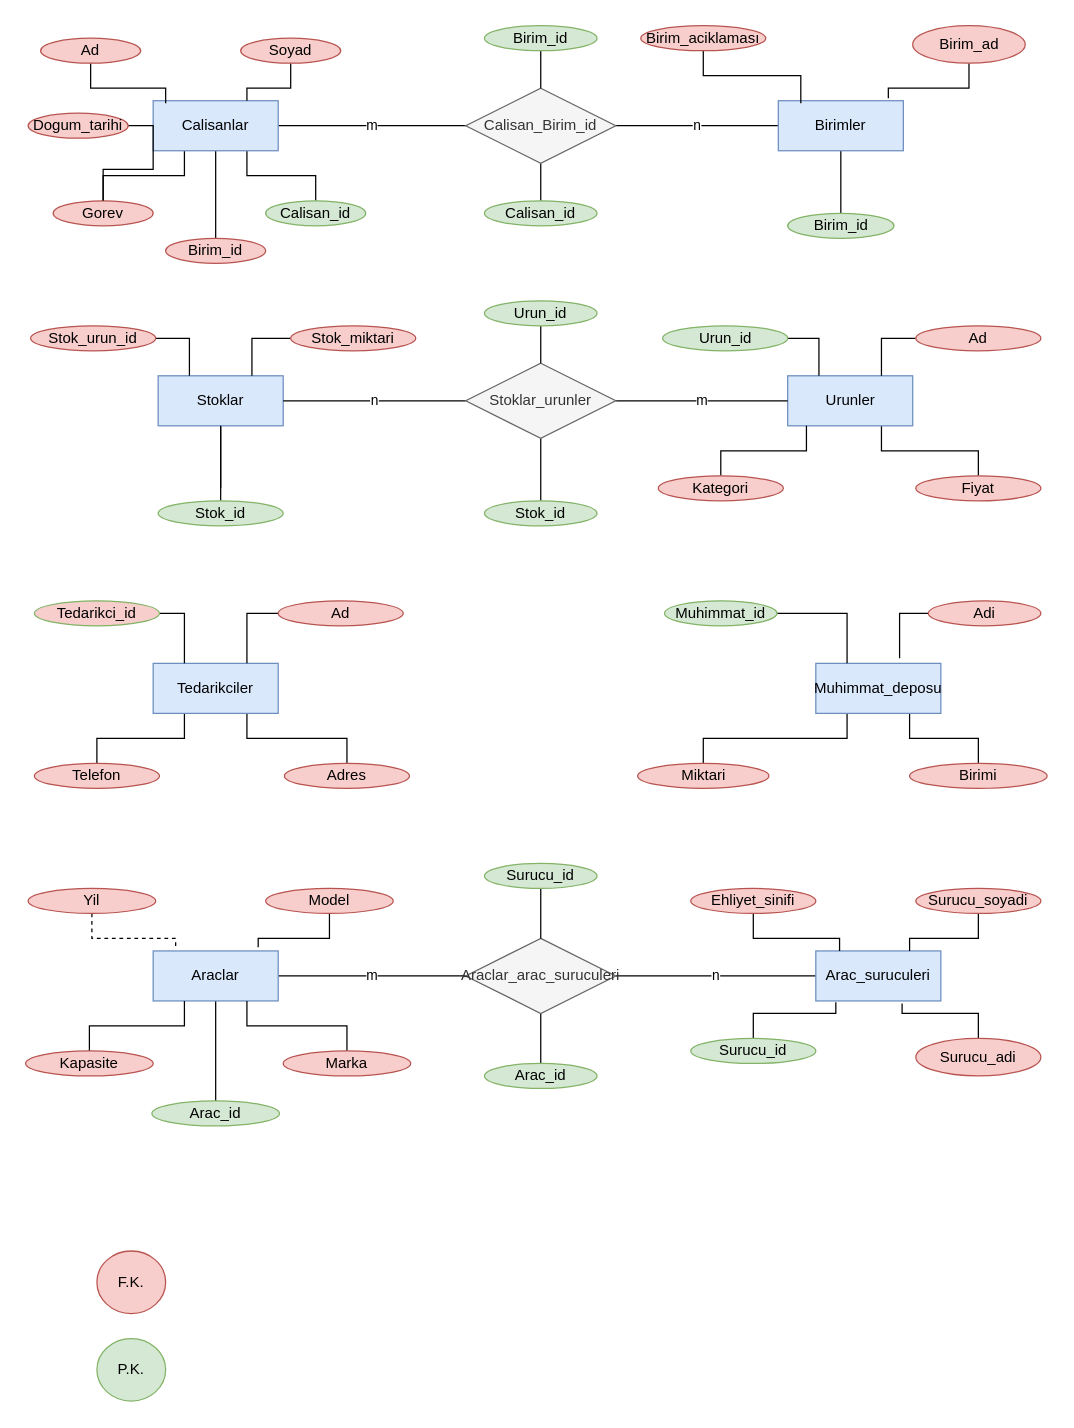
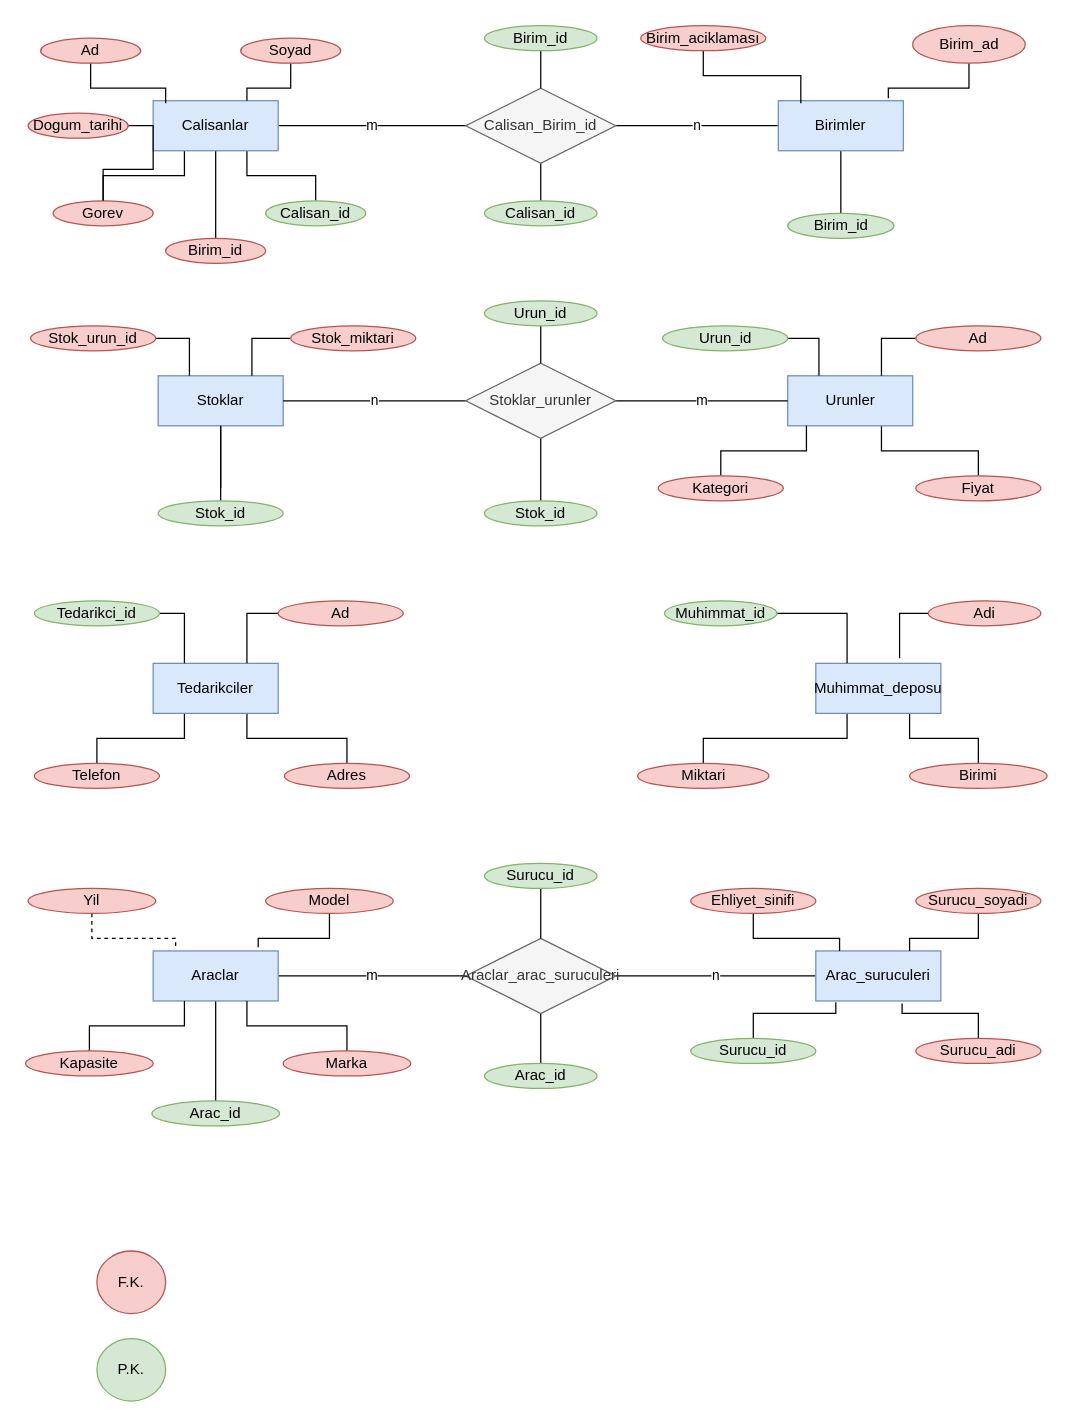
node "Tedarikci_id": fillcolor #f8cecc -> #d5e8d4
node "Surucu_adi": size 125x38 -> 125x25
